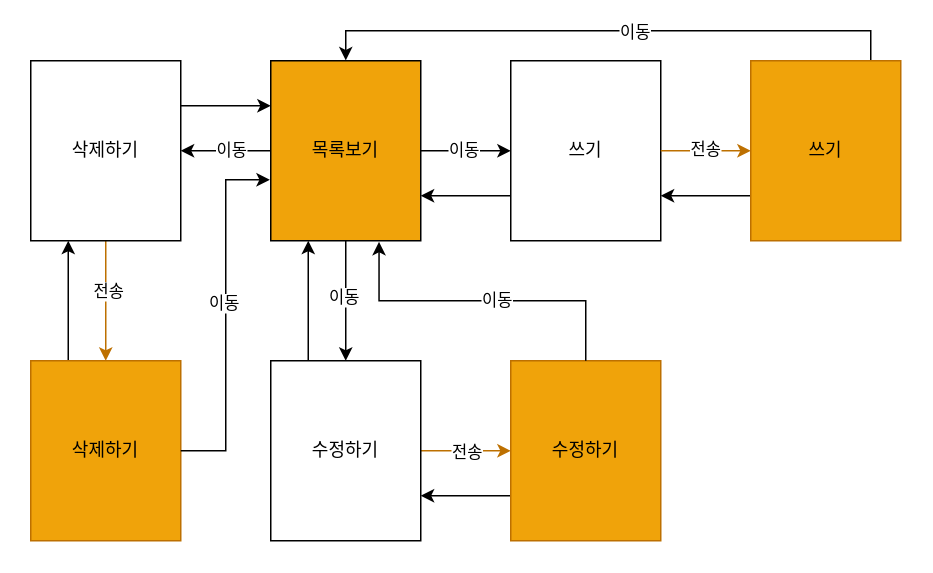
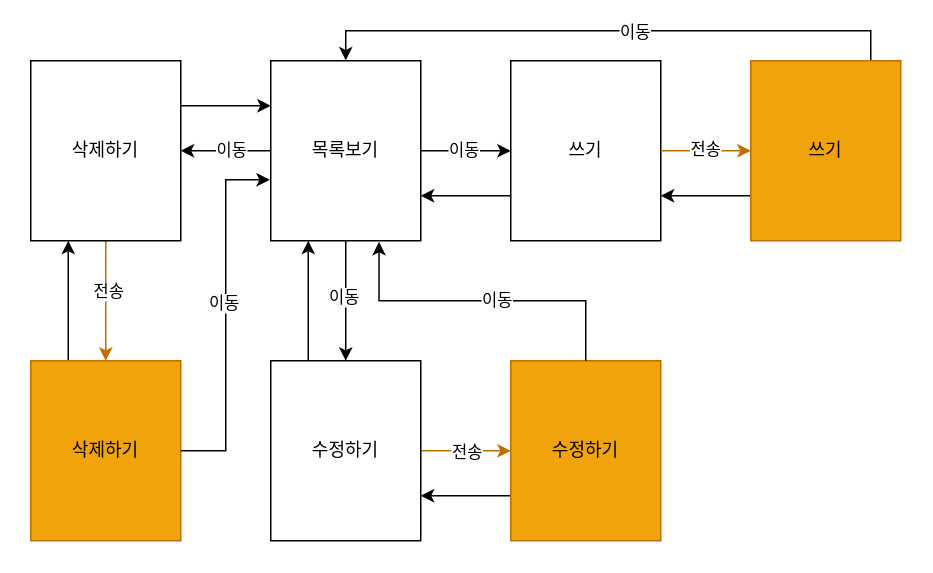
node "목록보기": fillcolor #f0a30a -> #ffffff
